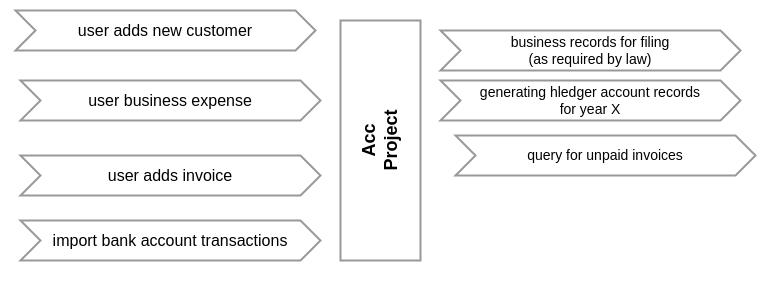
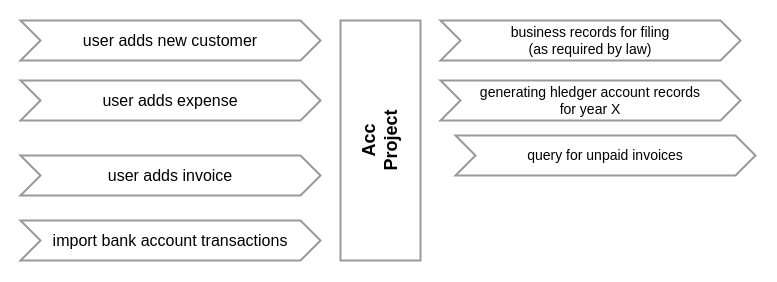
node "user adds new customer": moved (166, 31) -> (171, 41)
node "business records for filing (as required by law)": moved (591, 51) -> (591, 41)
node "user business expense": label "user business expense" -> "user adds expense"
